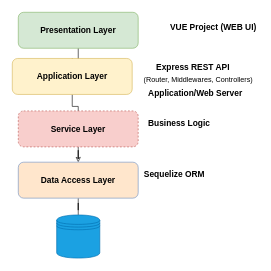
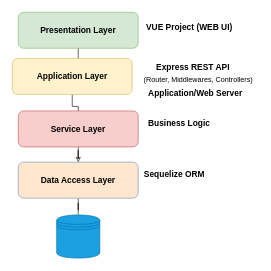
node "VUE Project (WEB UI)": moved (213, 27) -> (189, 27)
node "Service Layer": style dashed -> solid
